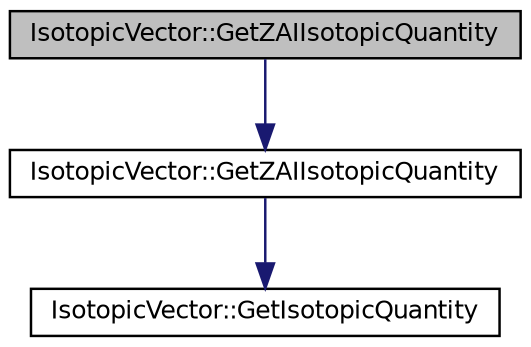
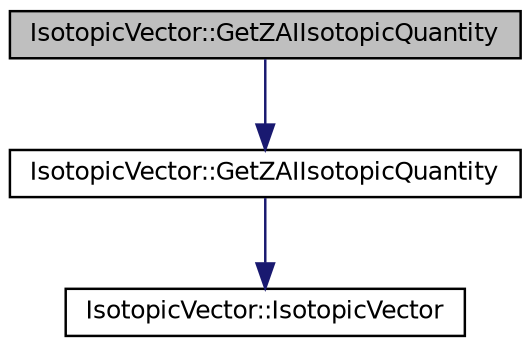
node "IsotopicVector::GetIsotopicQuantity": label "IsotopicVector::GetIsotopicQuantity" -> "IsotopicVector::IsotopicVector"
